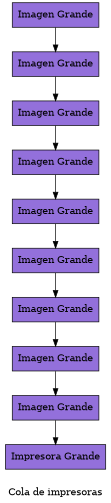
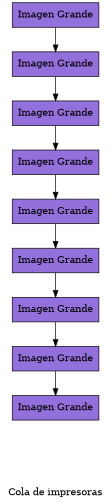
node "Impresora Grande": removed
